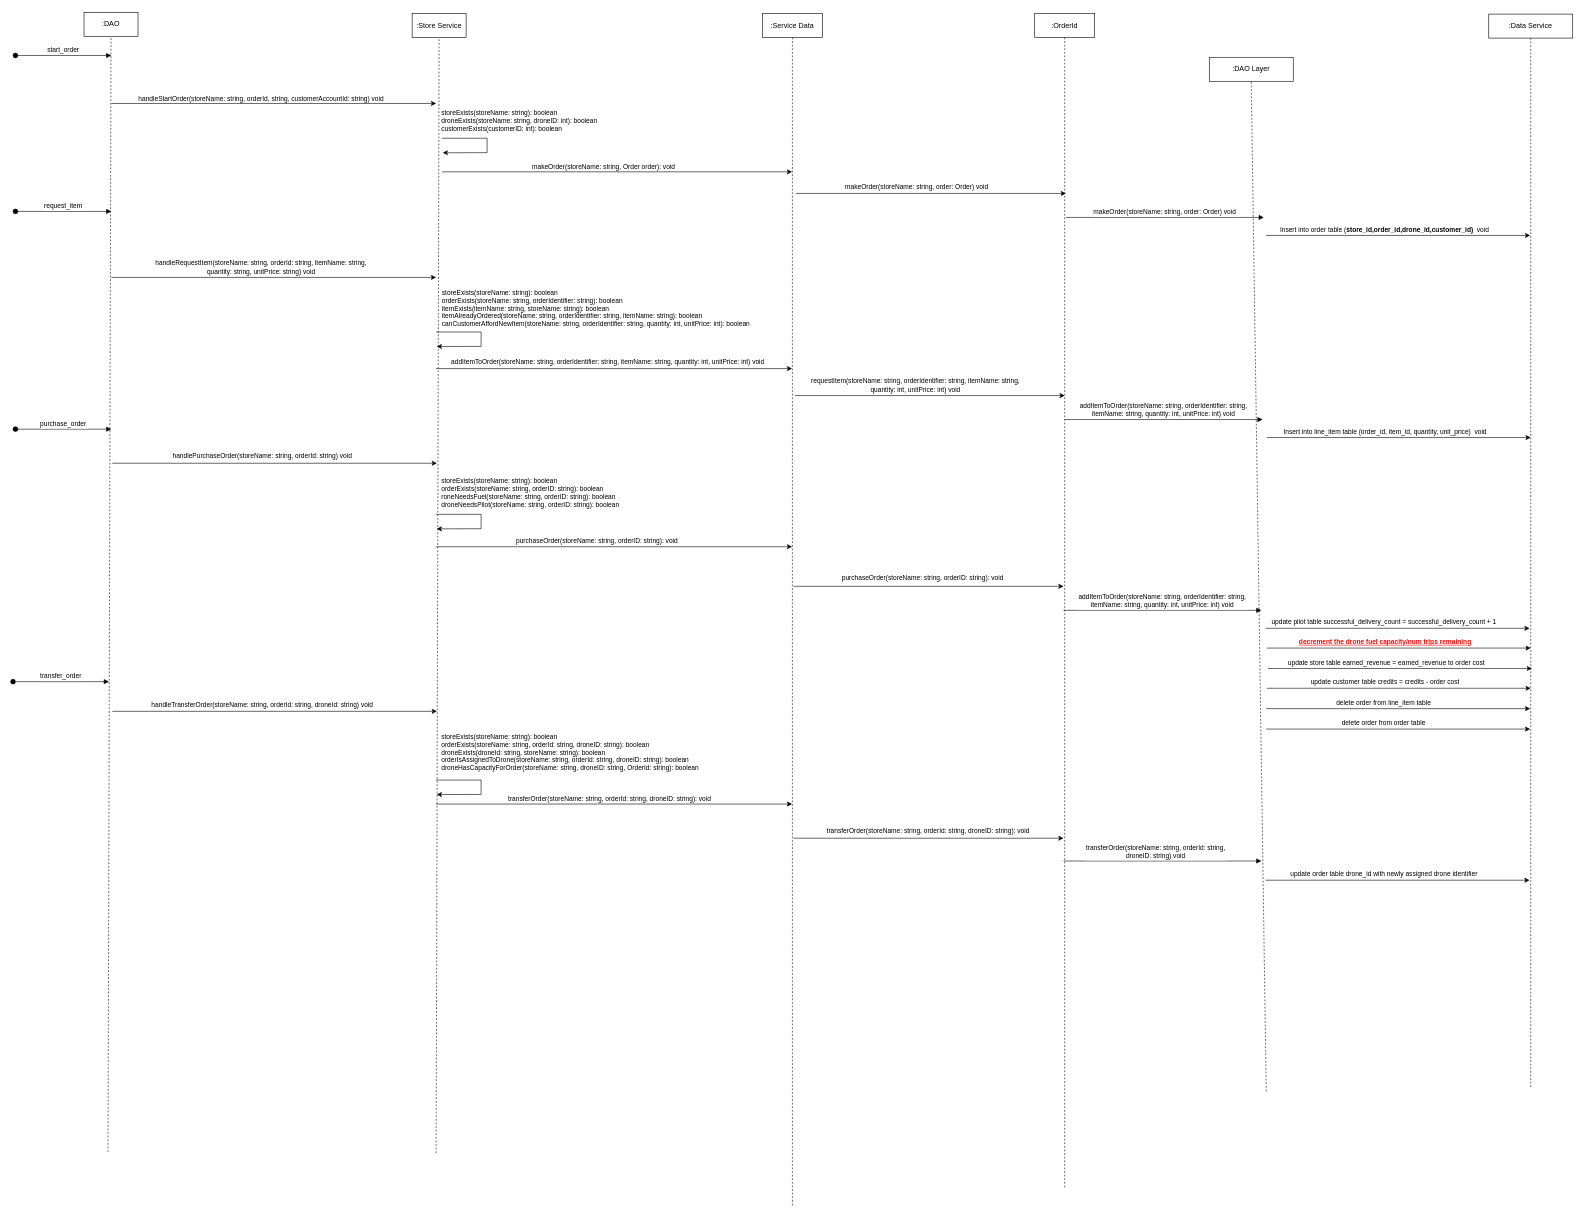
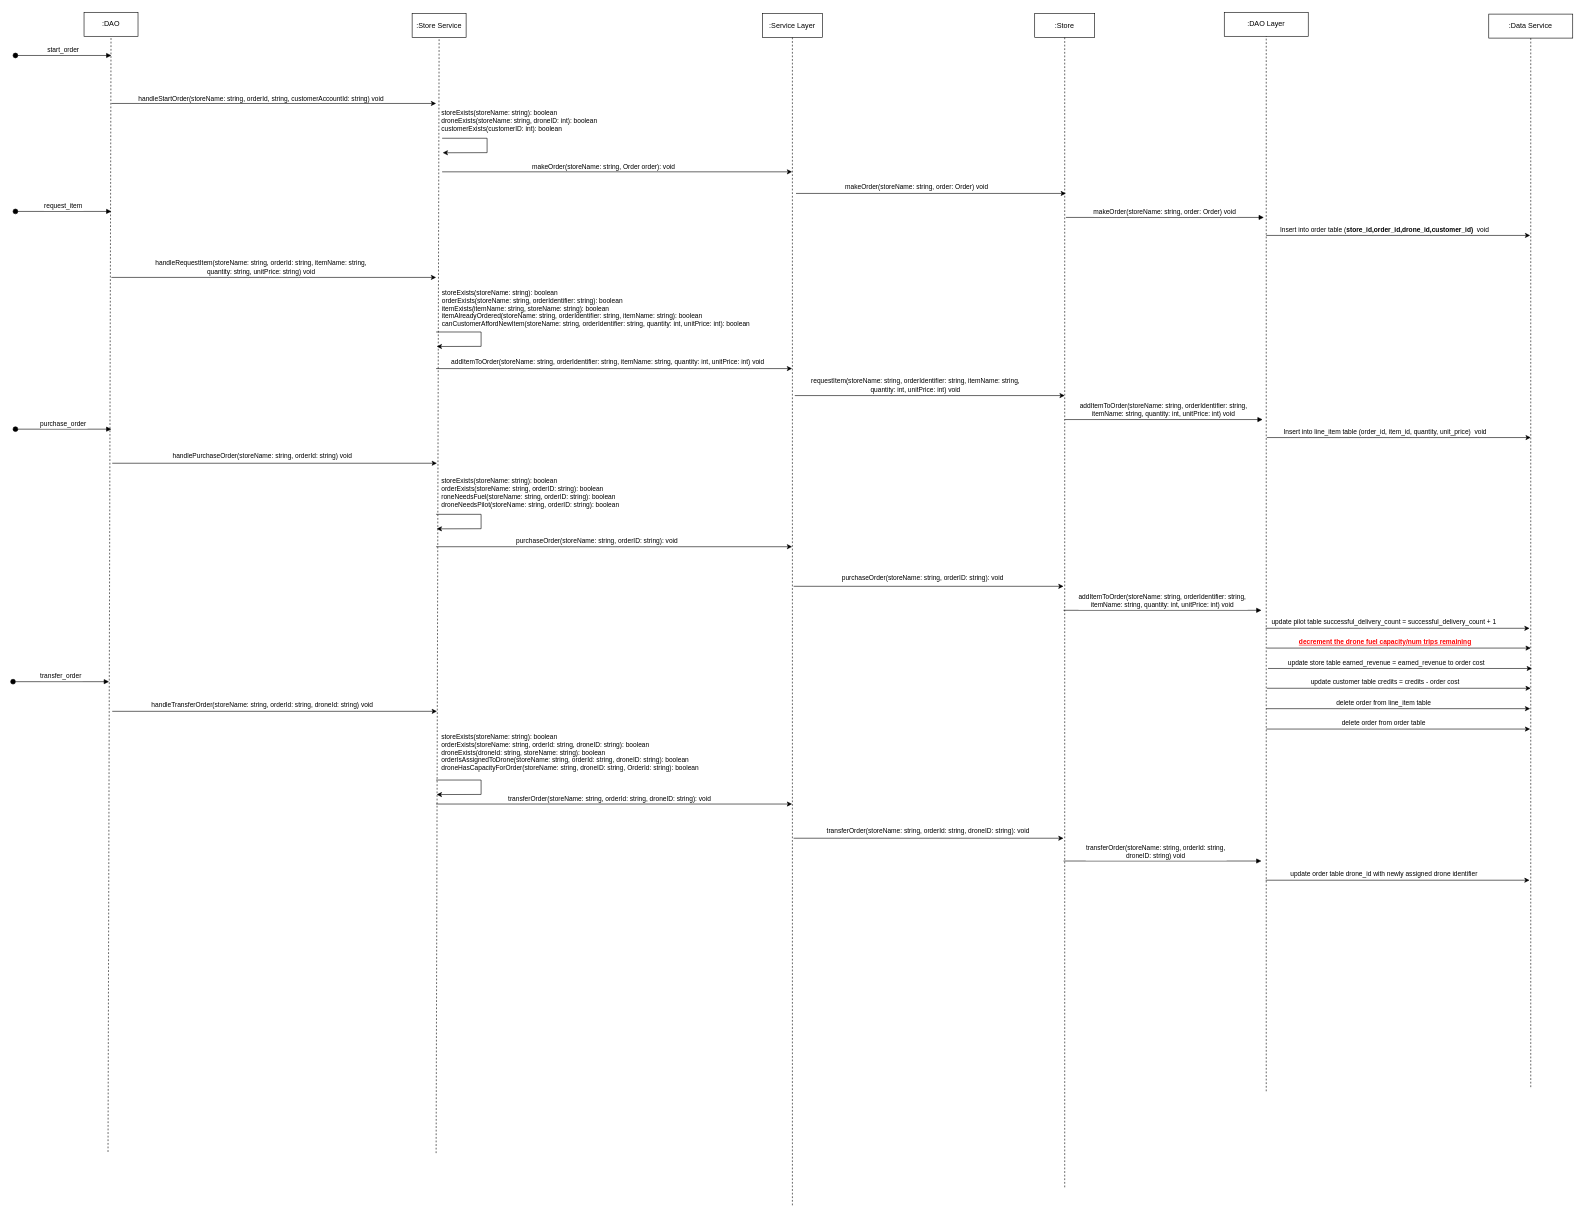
node ":Service Data": label ":Service Data" -> ":Service Layer"
node ":OrderId": label ":OrderId" -> ":Store"
node ":DAO Layer": moved (1251, 69) -> (1266, 24)
